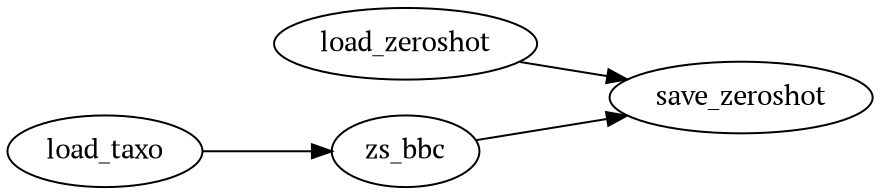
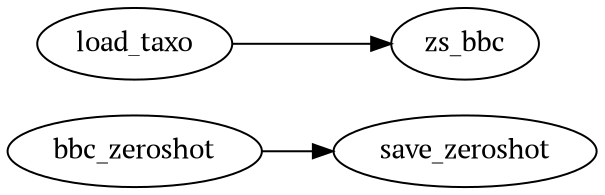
node "load_zeroshot": label "load_zeroshot" -> "bbc_zeroshot"
edge "zs_bbc" -> "save_zeroshot": removed
